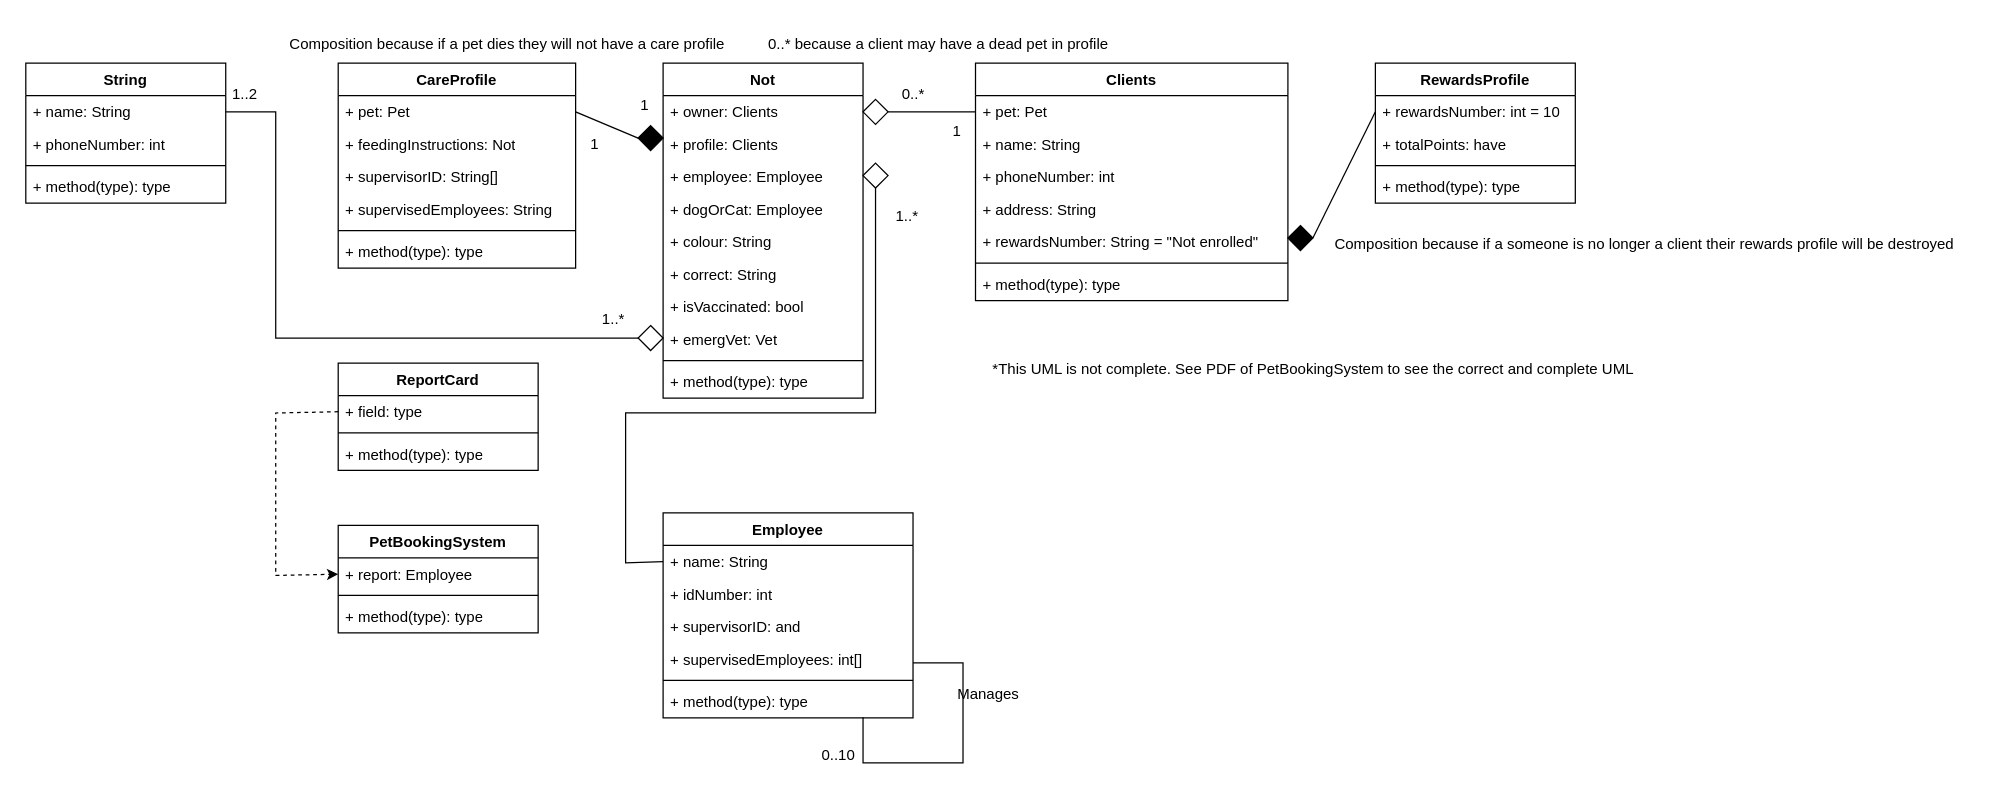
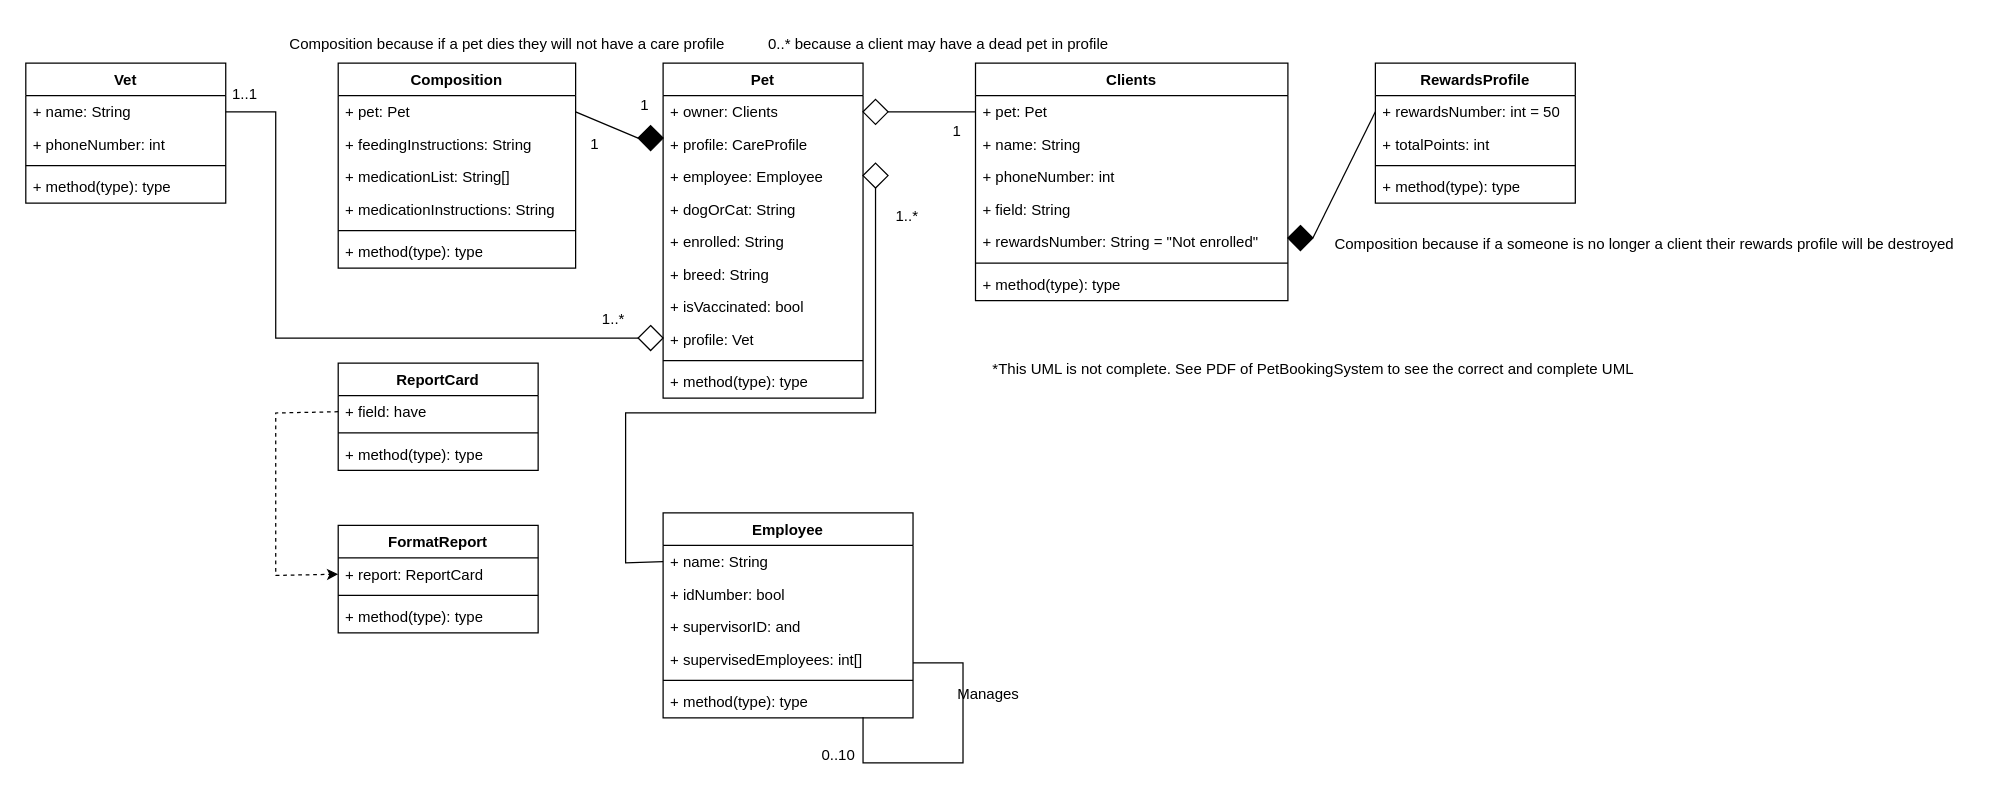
node "String": label "String" -> "Vet"
node "CareProfile": label "CareProfile" -> "Composition"
node "Not": label "Not" -> "Pet"
node "1..2": label "1..2" -> "1..1"
node "0..*": removed
node "+ rewardsNumber: int = 10": label "+ rewardsNumber: int = 10" -> "+ rewardsNumber: int = 50"
node "+ feedingInstructions: Not": label "+ feedingInstructions: Not" -> "+ feedingInstructions: String"
node "+ profile: Clients": label "+ profile: Clients" -> "+ profile: CareProfile"
node "+ totalPoints: have": label "+ totalPoints: have" -> "+ totalPoints: int"
node "+ supervisorID: String[]": label "+ supervisorID: String[]" -> "+ medicationList: String[]"
node "+ supervisedEmployees: String": label "+ supervisedEmployees: String" -> "+ medicationInstructions: String"
node "+ dogOrCat: Employee": label "+ dogOrCat: Employee" -> "+ dogOrCat: String"
node "+ address: String": label "+ address: String" -> "+ field: String"
node "+ colour: String": label "+ colour: String" -> "+ enrolled: String"
node "+ correct: String": label "+ correct: String" -> "+ breed: String"
node "+ emergVet: Vet": label "+ emergVet: Vet" -> "+ profile: Vet"
node "+ field: type": label "+ field: type" -> "+ field: have"
node "PetBookingSystem": label "PetBookingSystem" -> "FormatReport"
node "+ report: Employee": label "+ report: Employee" -> "+ report: ReportCard"
node "+ idNumber: int": label "+ idNumber: int" -> "+ idNumber: bool"
